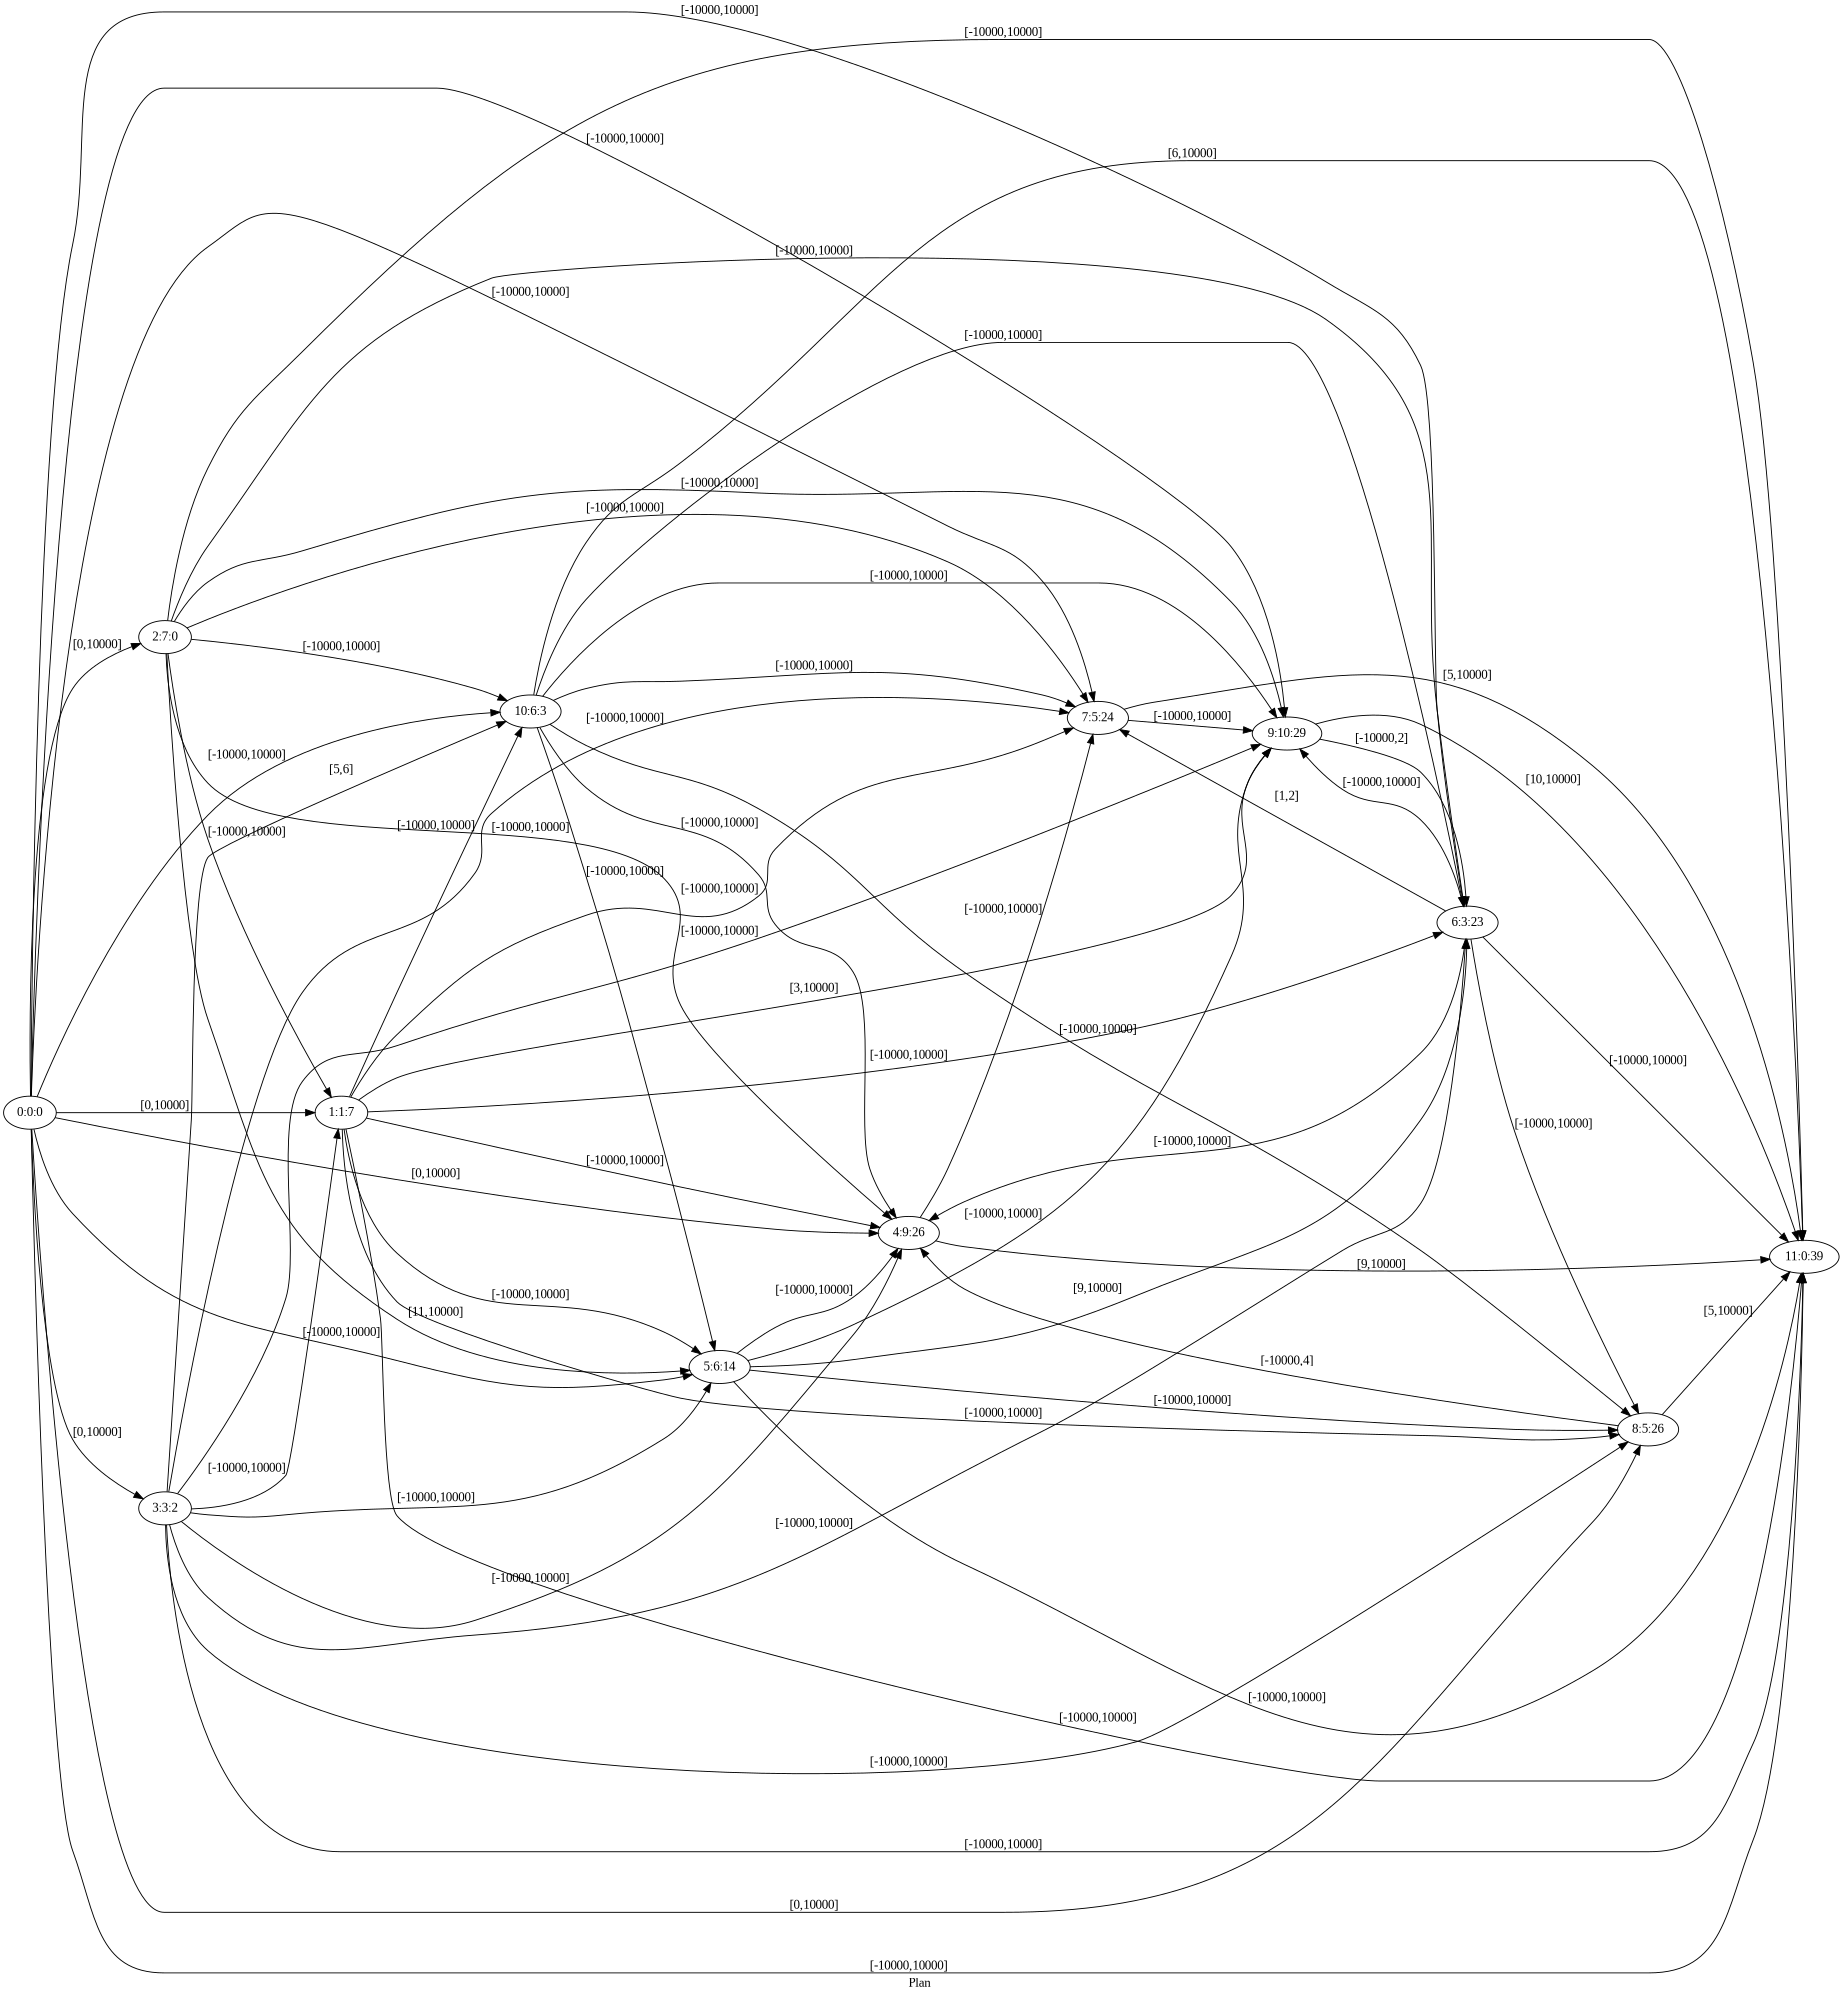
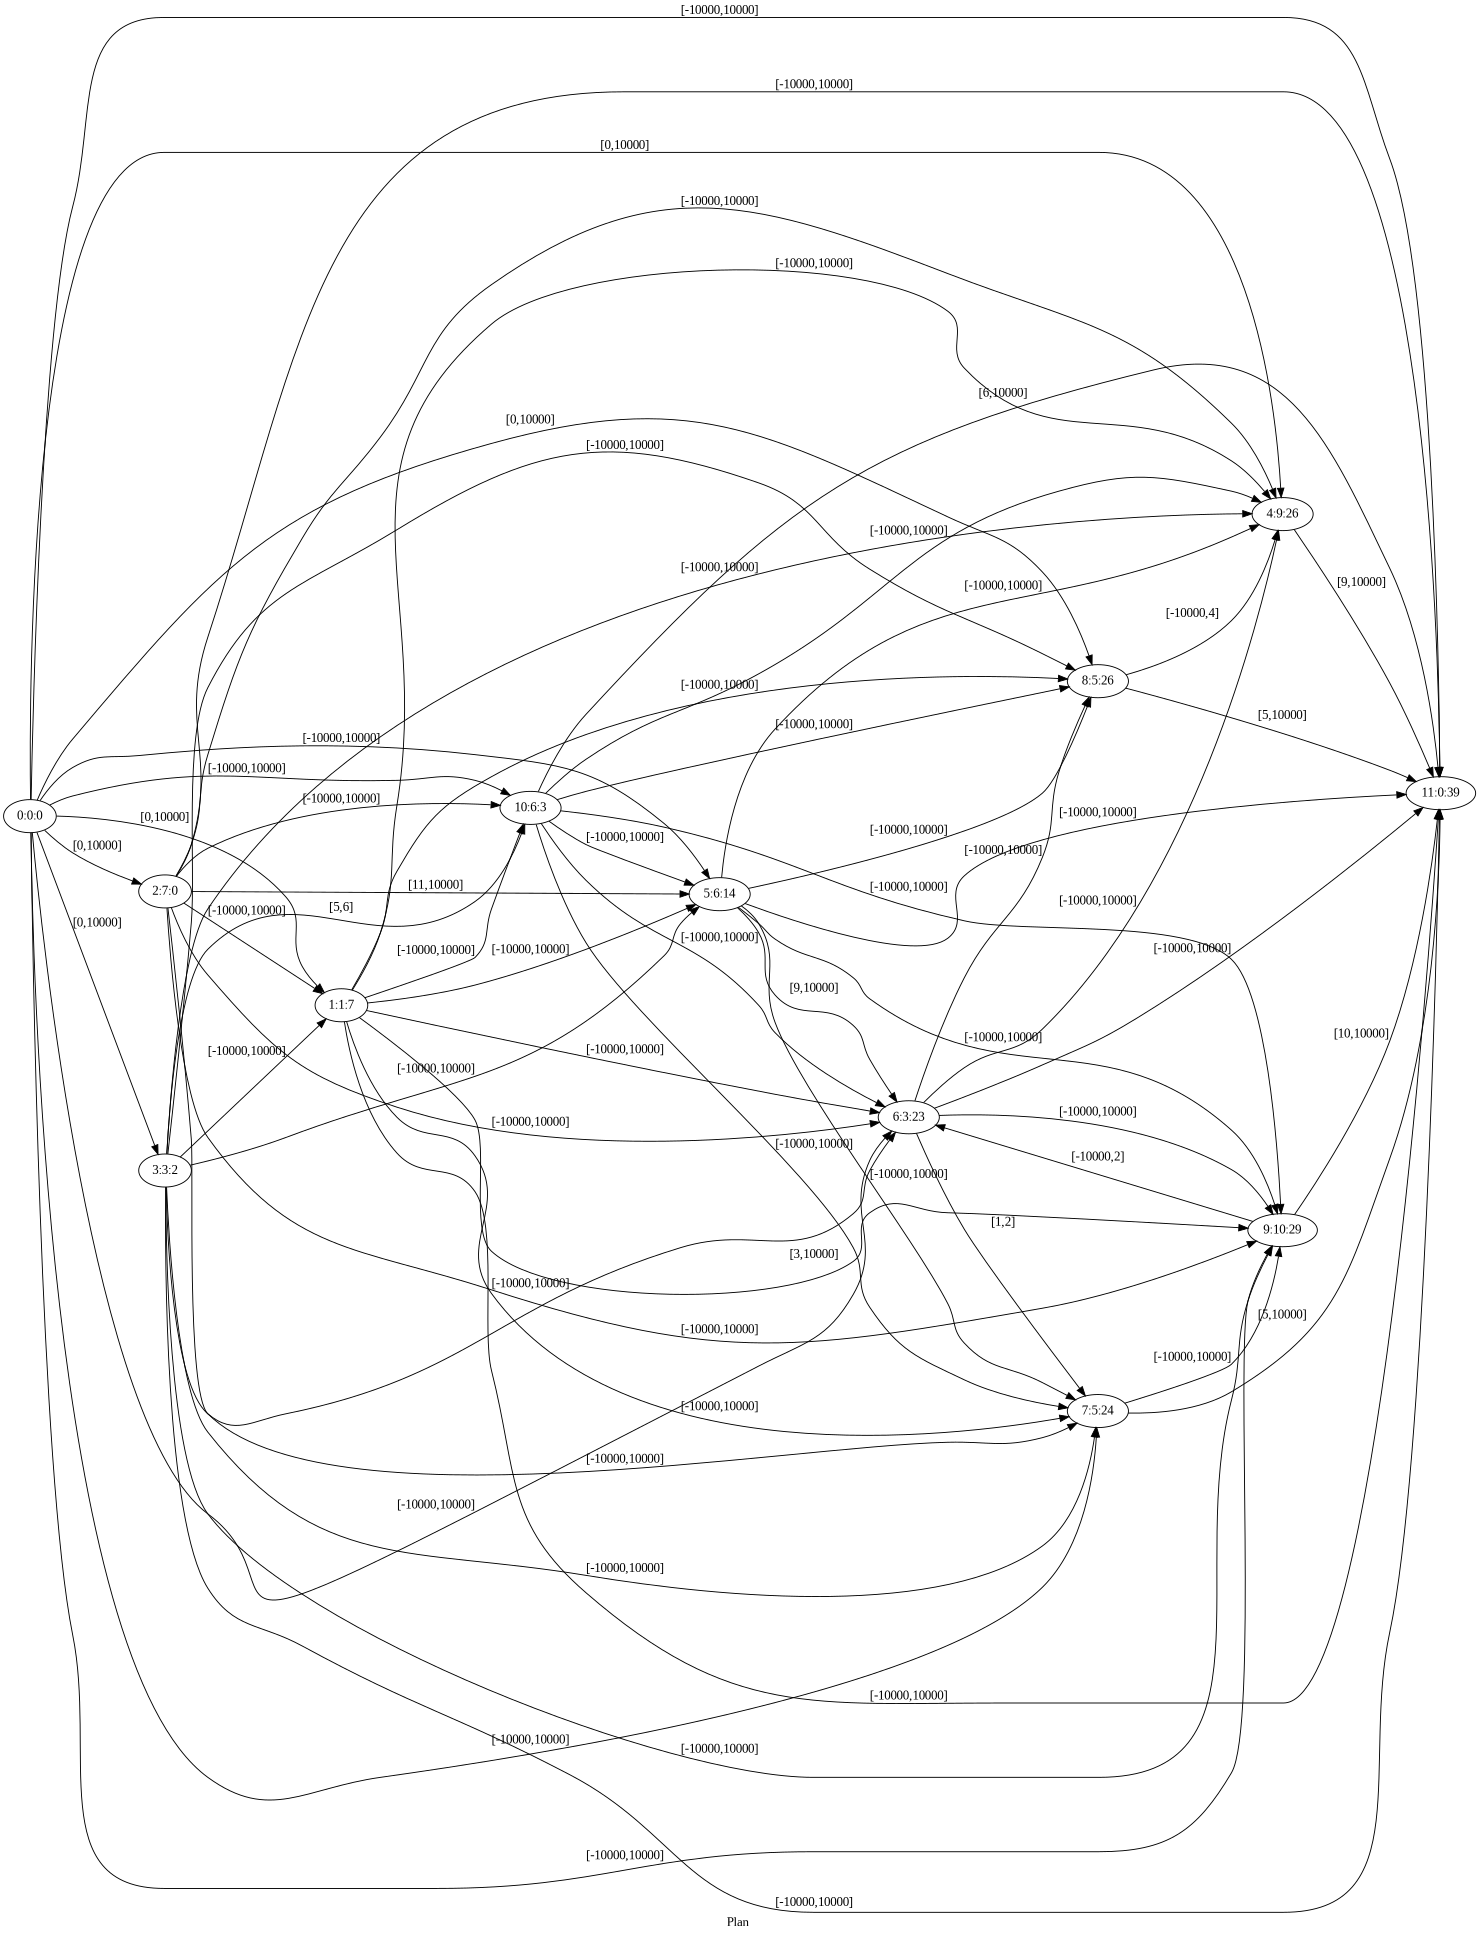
edge "4:9:26" -> "7:5:24": now "5:6:14" -> "7:5:24"
